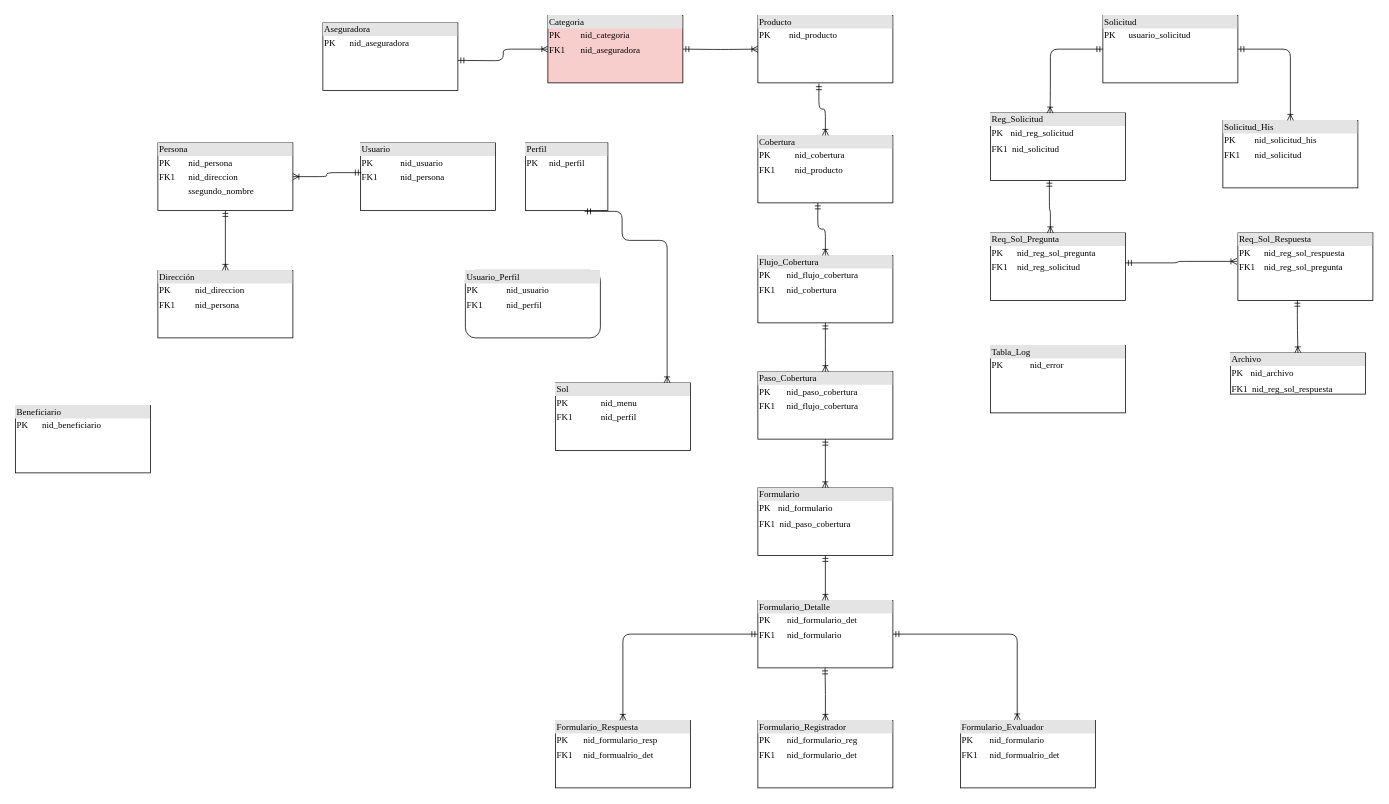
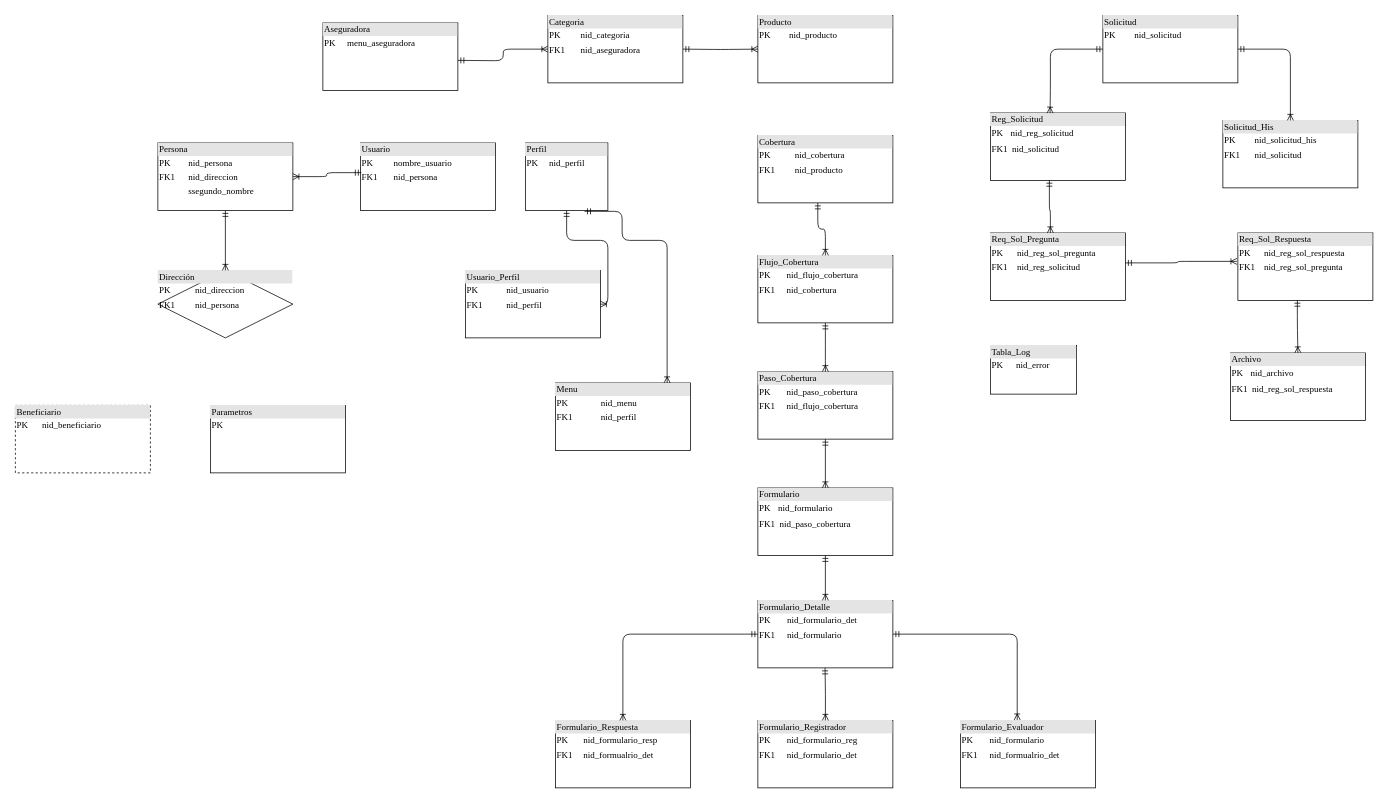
node "Solicitud PK usuario_solicitud": label "Solicitud PK usuario_solicitud" -> "Solicitud PK nid_solicitud"
node "Aseguradora PK nid_aseguradora": label "Aseguradora PK nid_aseguradora" -> "Aseguradora PK menu_aseguradora"
node "Categoria PK nid_categoria FK1 nid_aseguradora": fillcolor #f8cecc -> #ffffff
edge "Producto PK nid_producto" -- "Cobertura PK nid_cobertura FK1 nid_producto": removed
node "Usuario PK nid_usuario FK1 nid_persona": label "Usuario PK nid_usuario FK1 nid_persona" -> "Usuario PK nombre_usuario FK1 nid_persona"
edge "Perfil PK nid_perfil" -- "Usuario_Perfil PK nid_usuario FK1 nid_perfil": added
node "Dirección PK nid_direccion FK1 nid_persona": shape rectangle -> diamond
node "Usuario_Perfil PK nid_usuario FK1 nid_perfil": shape rounded rectangle -> rectangle
node "Archivo PK nid_archivo FK1 nid_reg_sol_respuesta": size 135x41 -> 135x68
node "Tabla_Log PK nid_error": size 135x68 -> 86x49
node "Sol PK nid_menu FK1 nid_perfil": label "Sol PK nid_menu FK1 nid_perfil" -> "Menu PK nid_menu FK1 nid_perfil"
node "Beneficiario PK nid_beneficiario": style solid -> dashed
node "Parametros PK": added
